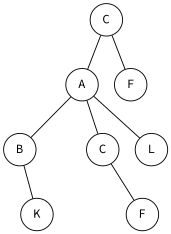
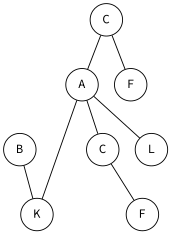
edge "A" -- "B": now "A" -- "K"
